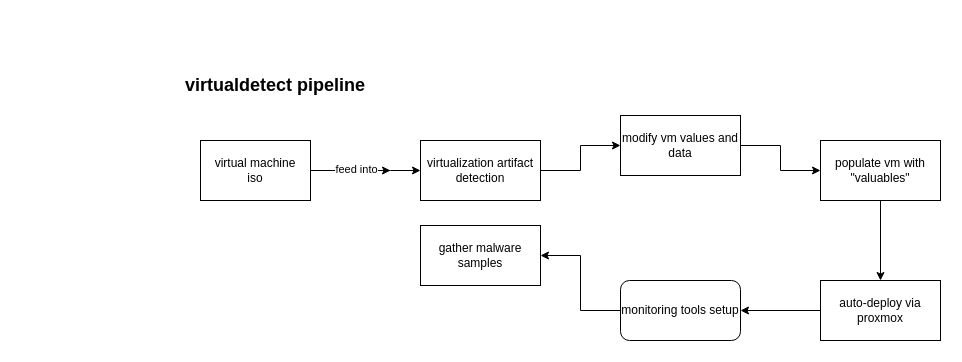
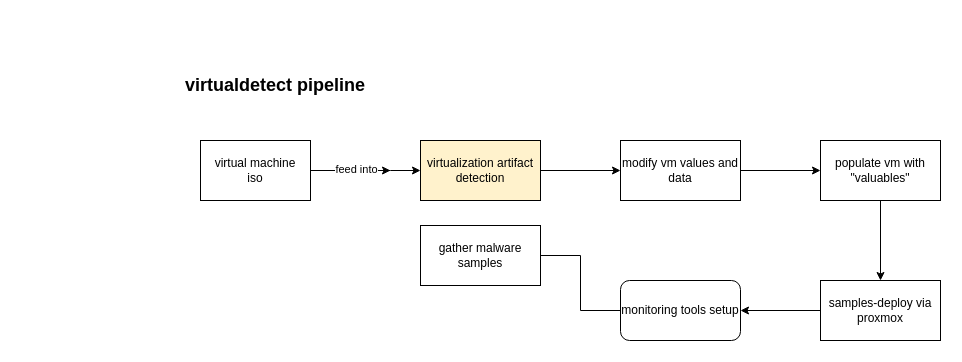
node "modify vm values and data": moved (681, 146) -> (681, 171)
node "virtualization artifact detection": fillcolor #ffffff -> #fff2cc
edge "monitoring tools setup" -> "gather malware samples": arrowhead classic -> none
node "auto-deploy via proxmox": label "auto-deploy via proxmox" -> "samples-deploy via proxmox"
